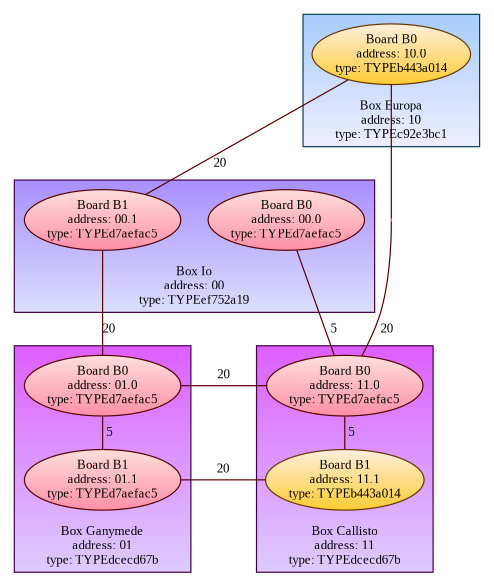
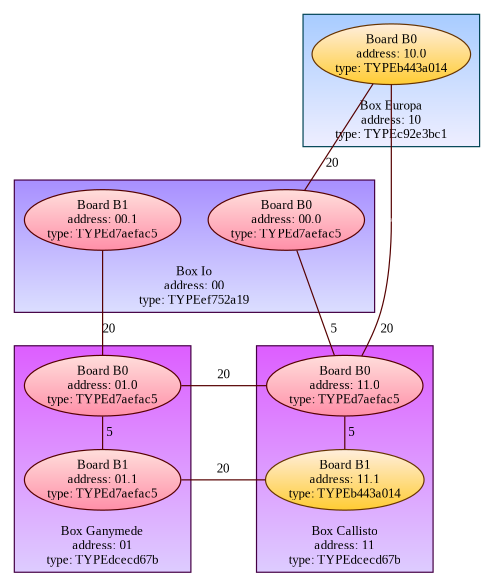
edge "Board B0 address: 10.0 type: TYPEb443a014" -- "Board B1 address: 00.1 type: TYPEd7aefac5": now "Board B0 address: 10.0 type: TYPEb443a014" -- "Board B0 address: 00.0 type: TYPEd7aefac5"
